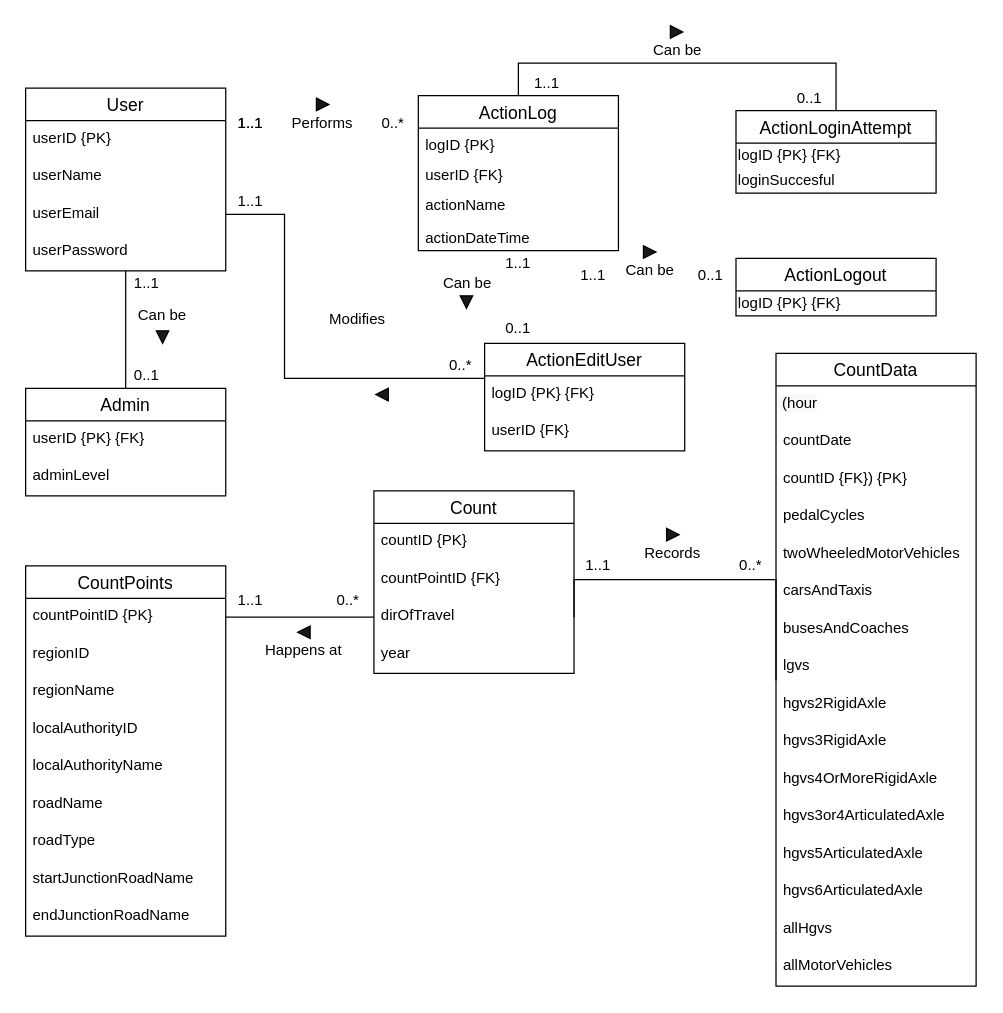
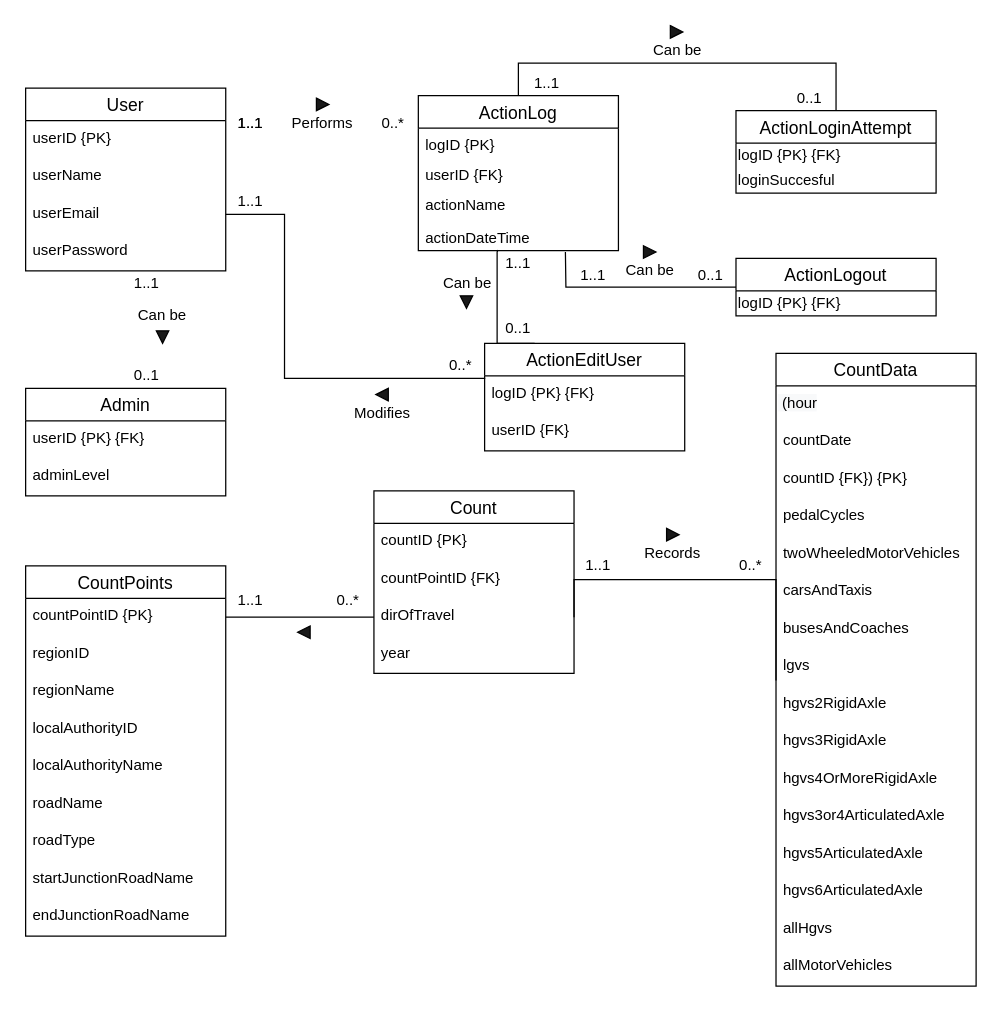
edge "actionDateTime" -- "ActionLogout": added
edge "actionDateTime" -- "ActionEditUser": added
node "Modifies": moved (357, 319) -> (382, 413)
edge "User" -- "Admin": removed
node "Happens at": removed
